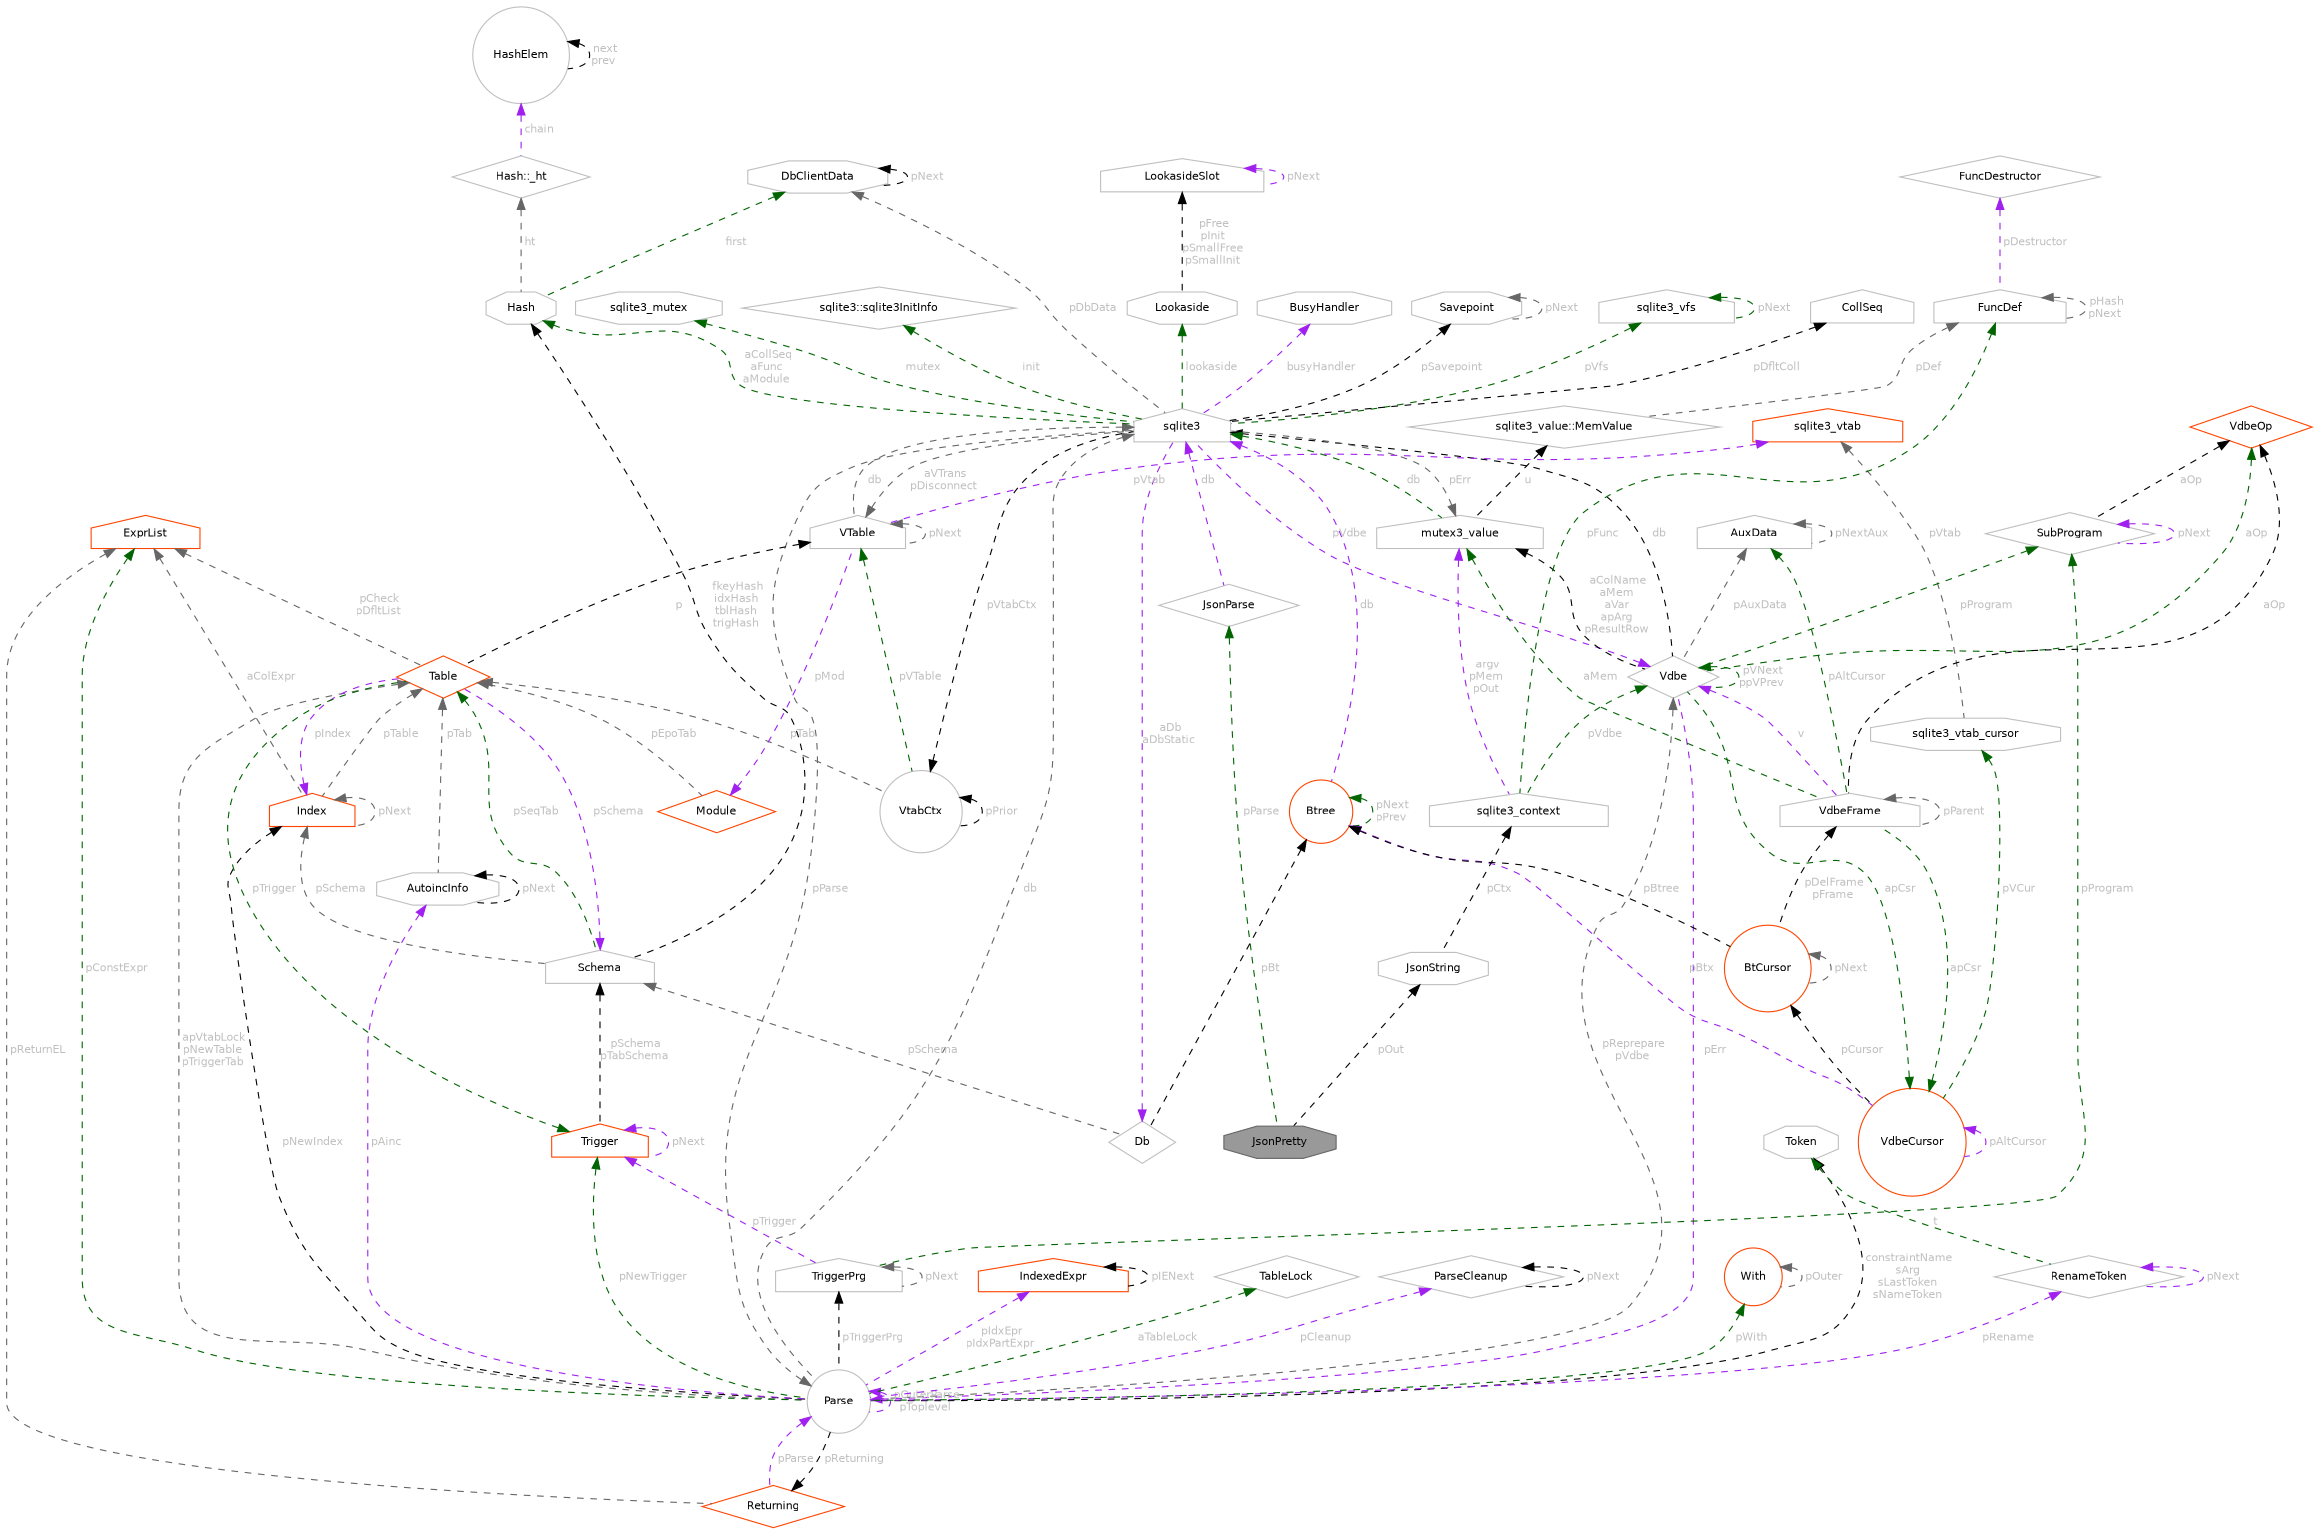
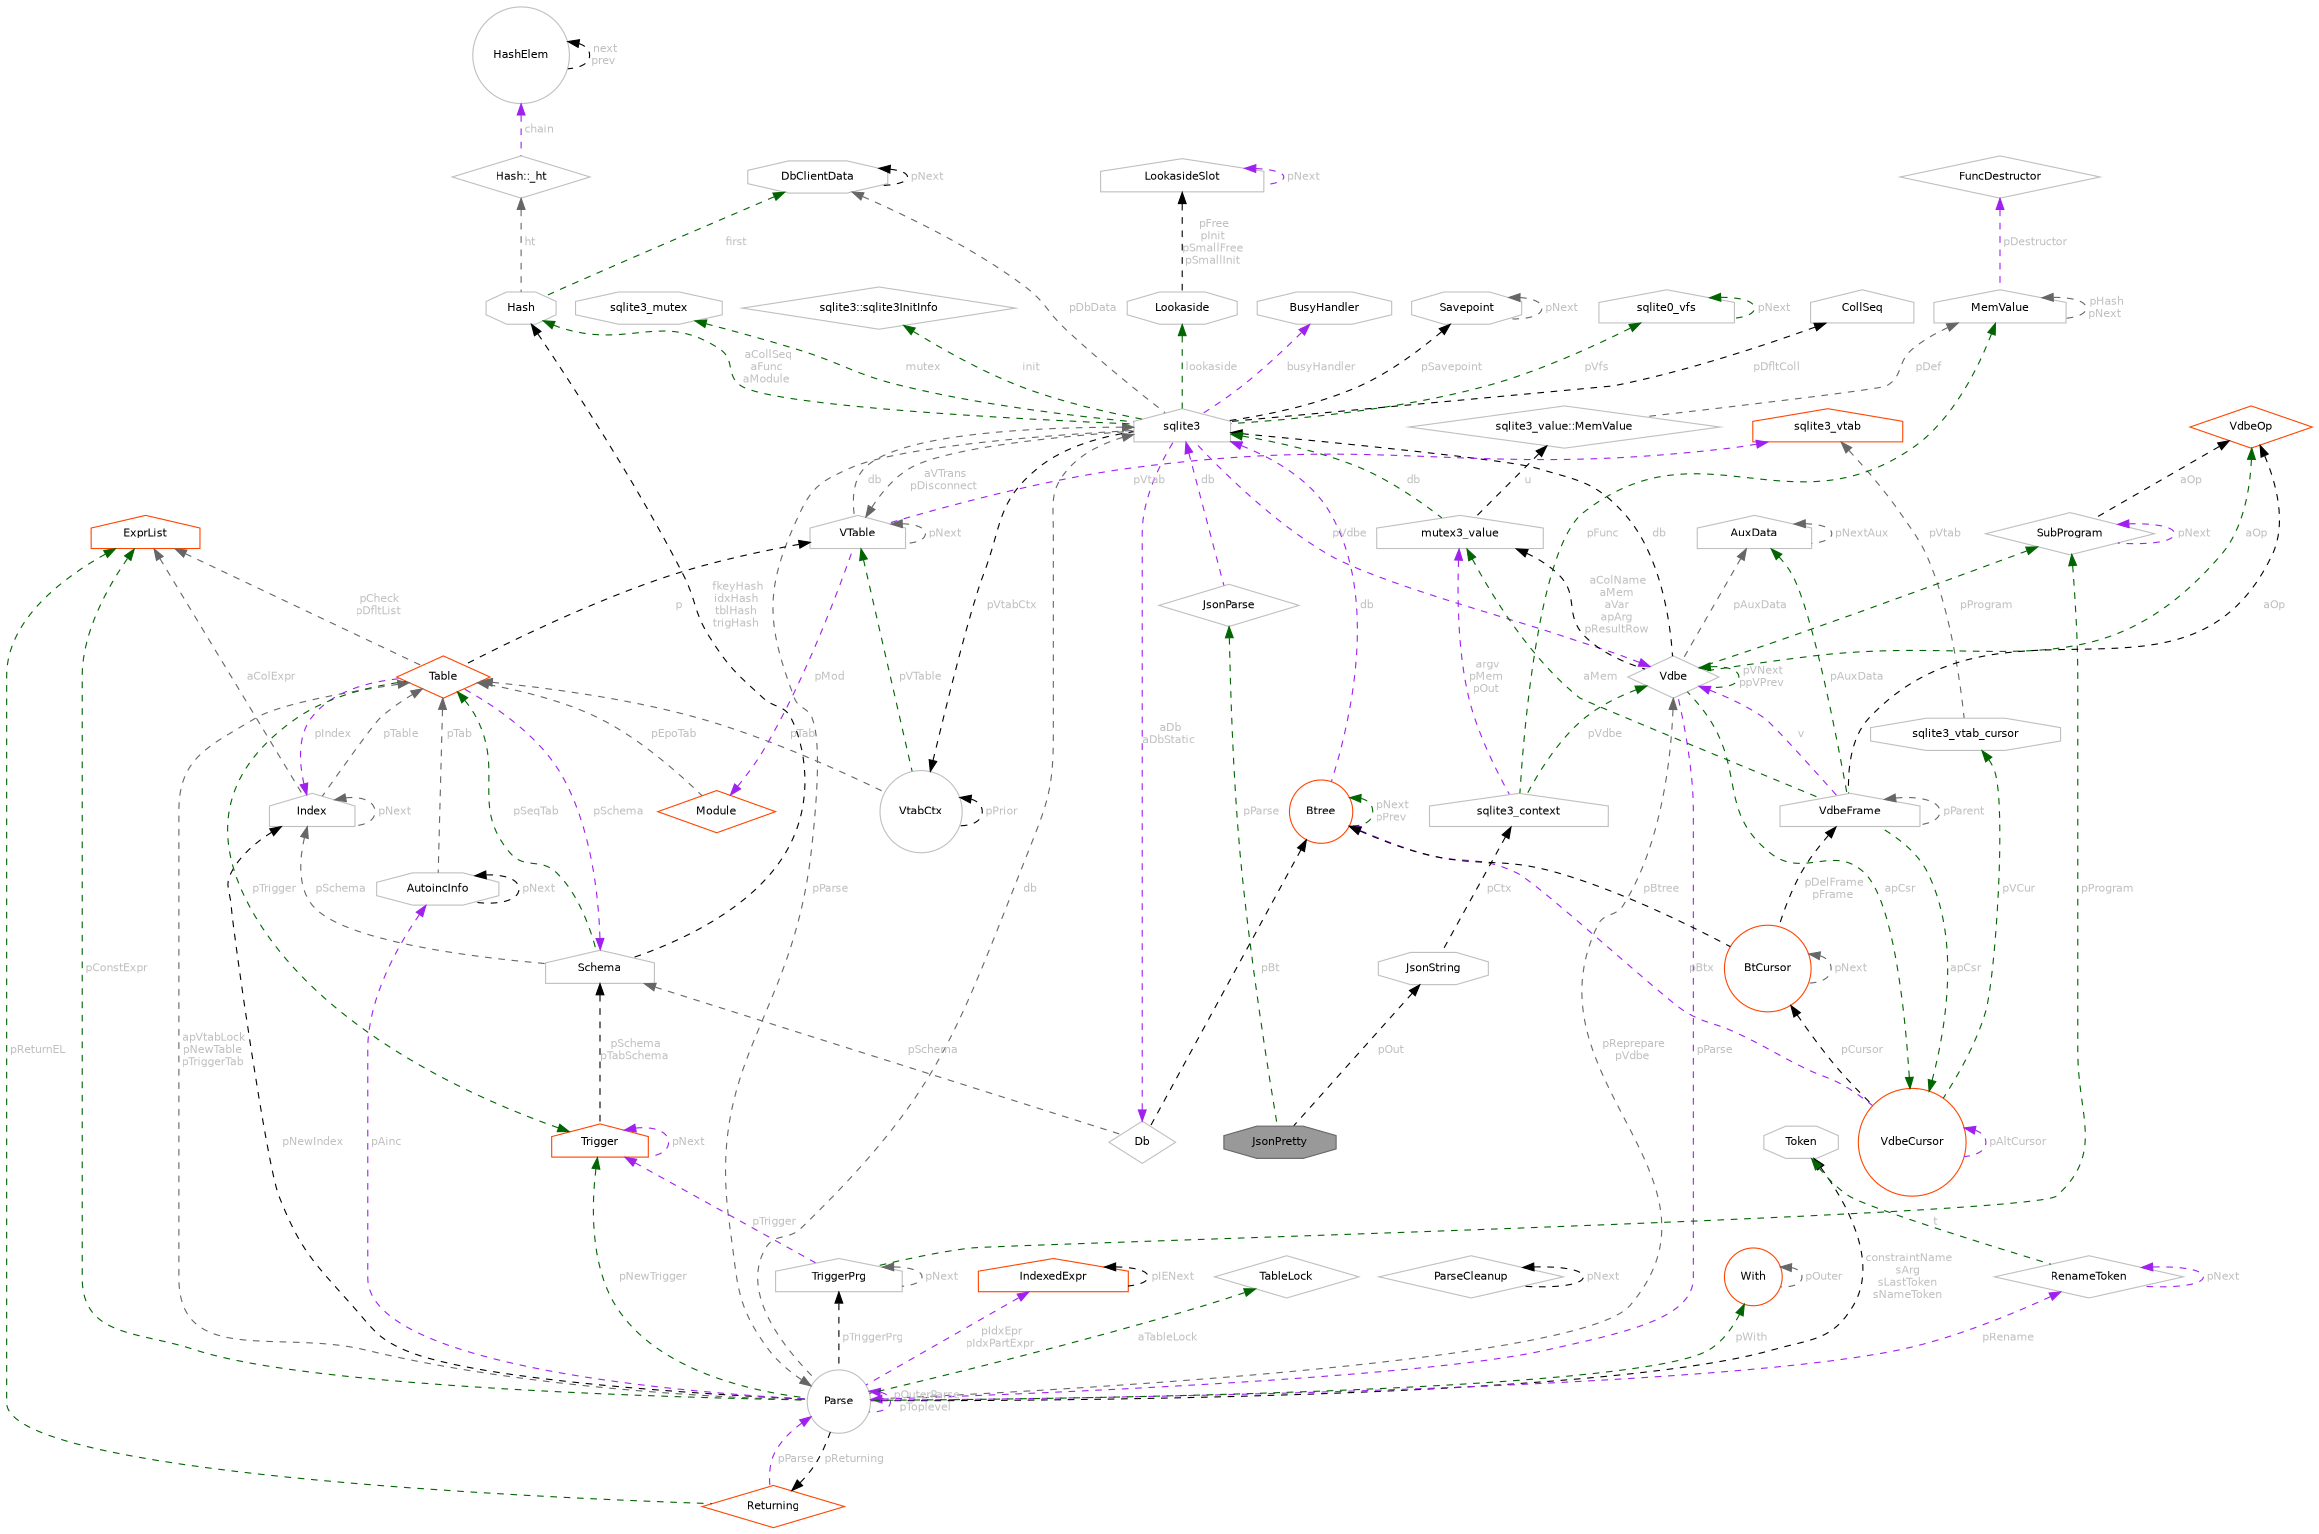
node "sqlite3_vfs": label "sqlite3_vfs" -> "sqlite0_vfs"
node "FuncDef": label "FuncDef" -> "MemValue"
edge "sqlite3" -> "mutex3_value": removed, label "pErr"
edge "VdbeFrame" -> "AuxData": label " pAltCursor" -> " pAuxData"
node "Index": color orangered -> grey75
edge "Vdbe" -> "Parse": label " pErr" -> " pParse"
edge "Returning" -> "ExprList": color gray40 -> darkgreen
edge "Parse" -> "ParseCleanup": removed, label "pCleanup"
